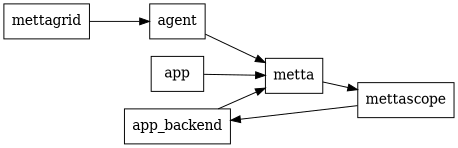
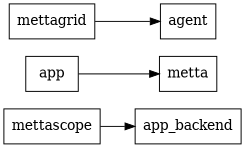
edge "agent" -> "metta": removed
edge "metta" -> "mettascope": removed
edge "app_backend" -> "metta": removed
